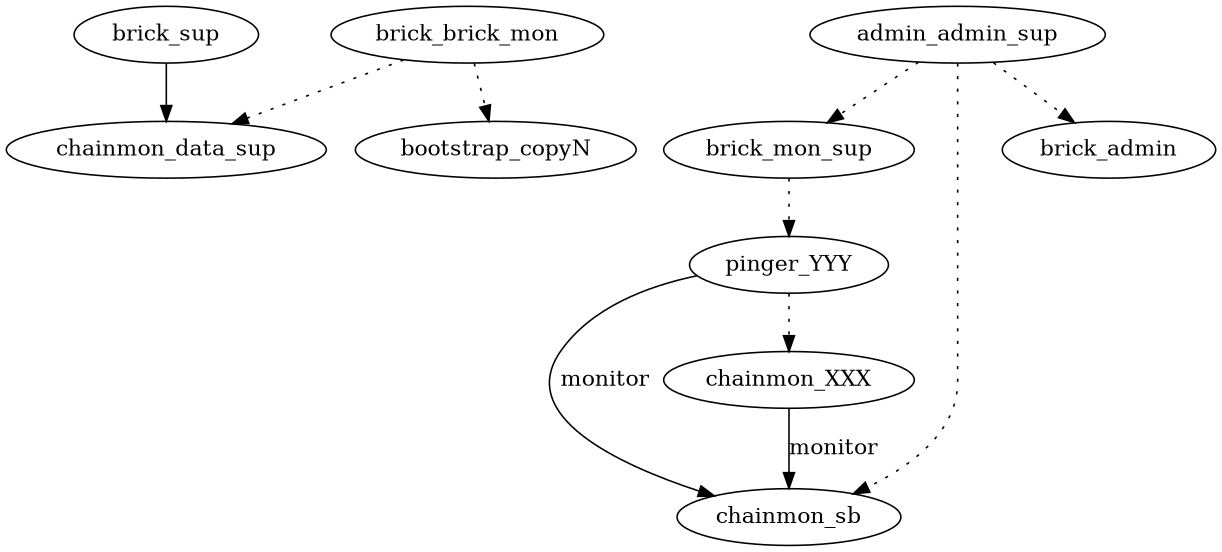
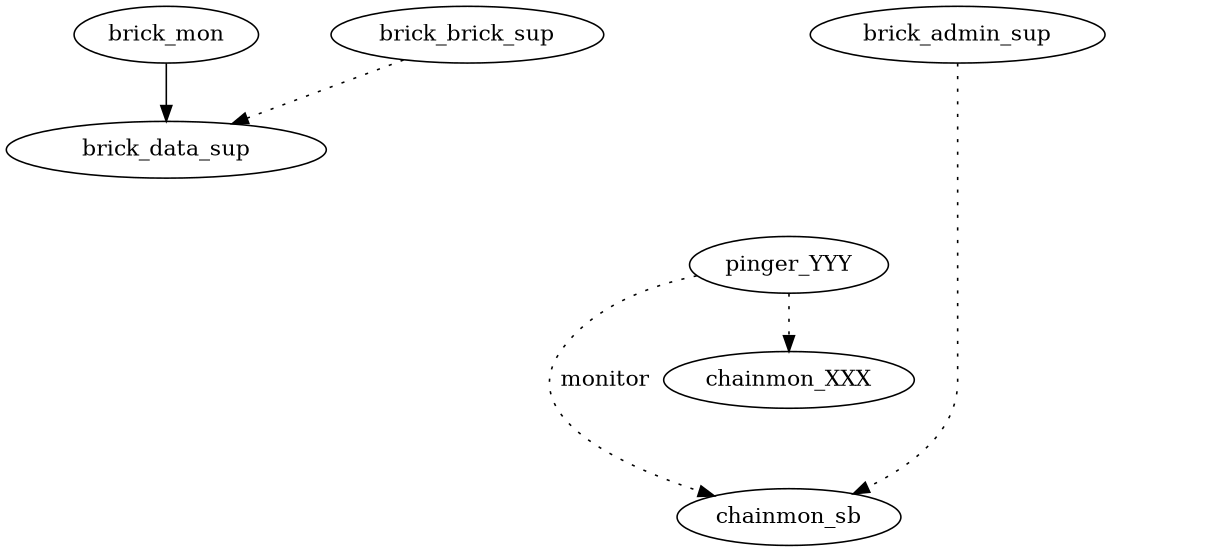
node "brick_sup": label "brick_sup" -> "brick_mon"
node "brick_brick_mon": label "brick_brick_mon" -> "brick_brick_sup"
node "admin_admin_sup": label "admin_admin_sup" -> "brick_admin_sup"
node "chainmon_data_sup": label "chainmon_data_sup" -> "brick_data_sup"
node "bootstrap_copyN": removed
node "brick_mon_sup": removed
node "brick_admin": removed
edge "pinger_YYY" -> "chainmon_sb": style solid -> dotted
edge "chainmon_XXX" -> "chainmon_sb": removed, label "monitor"
